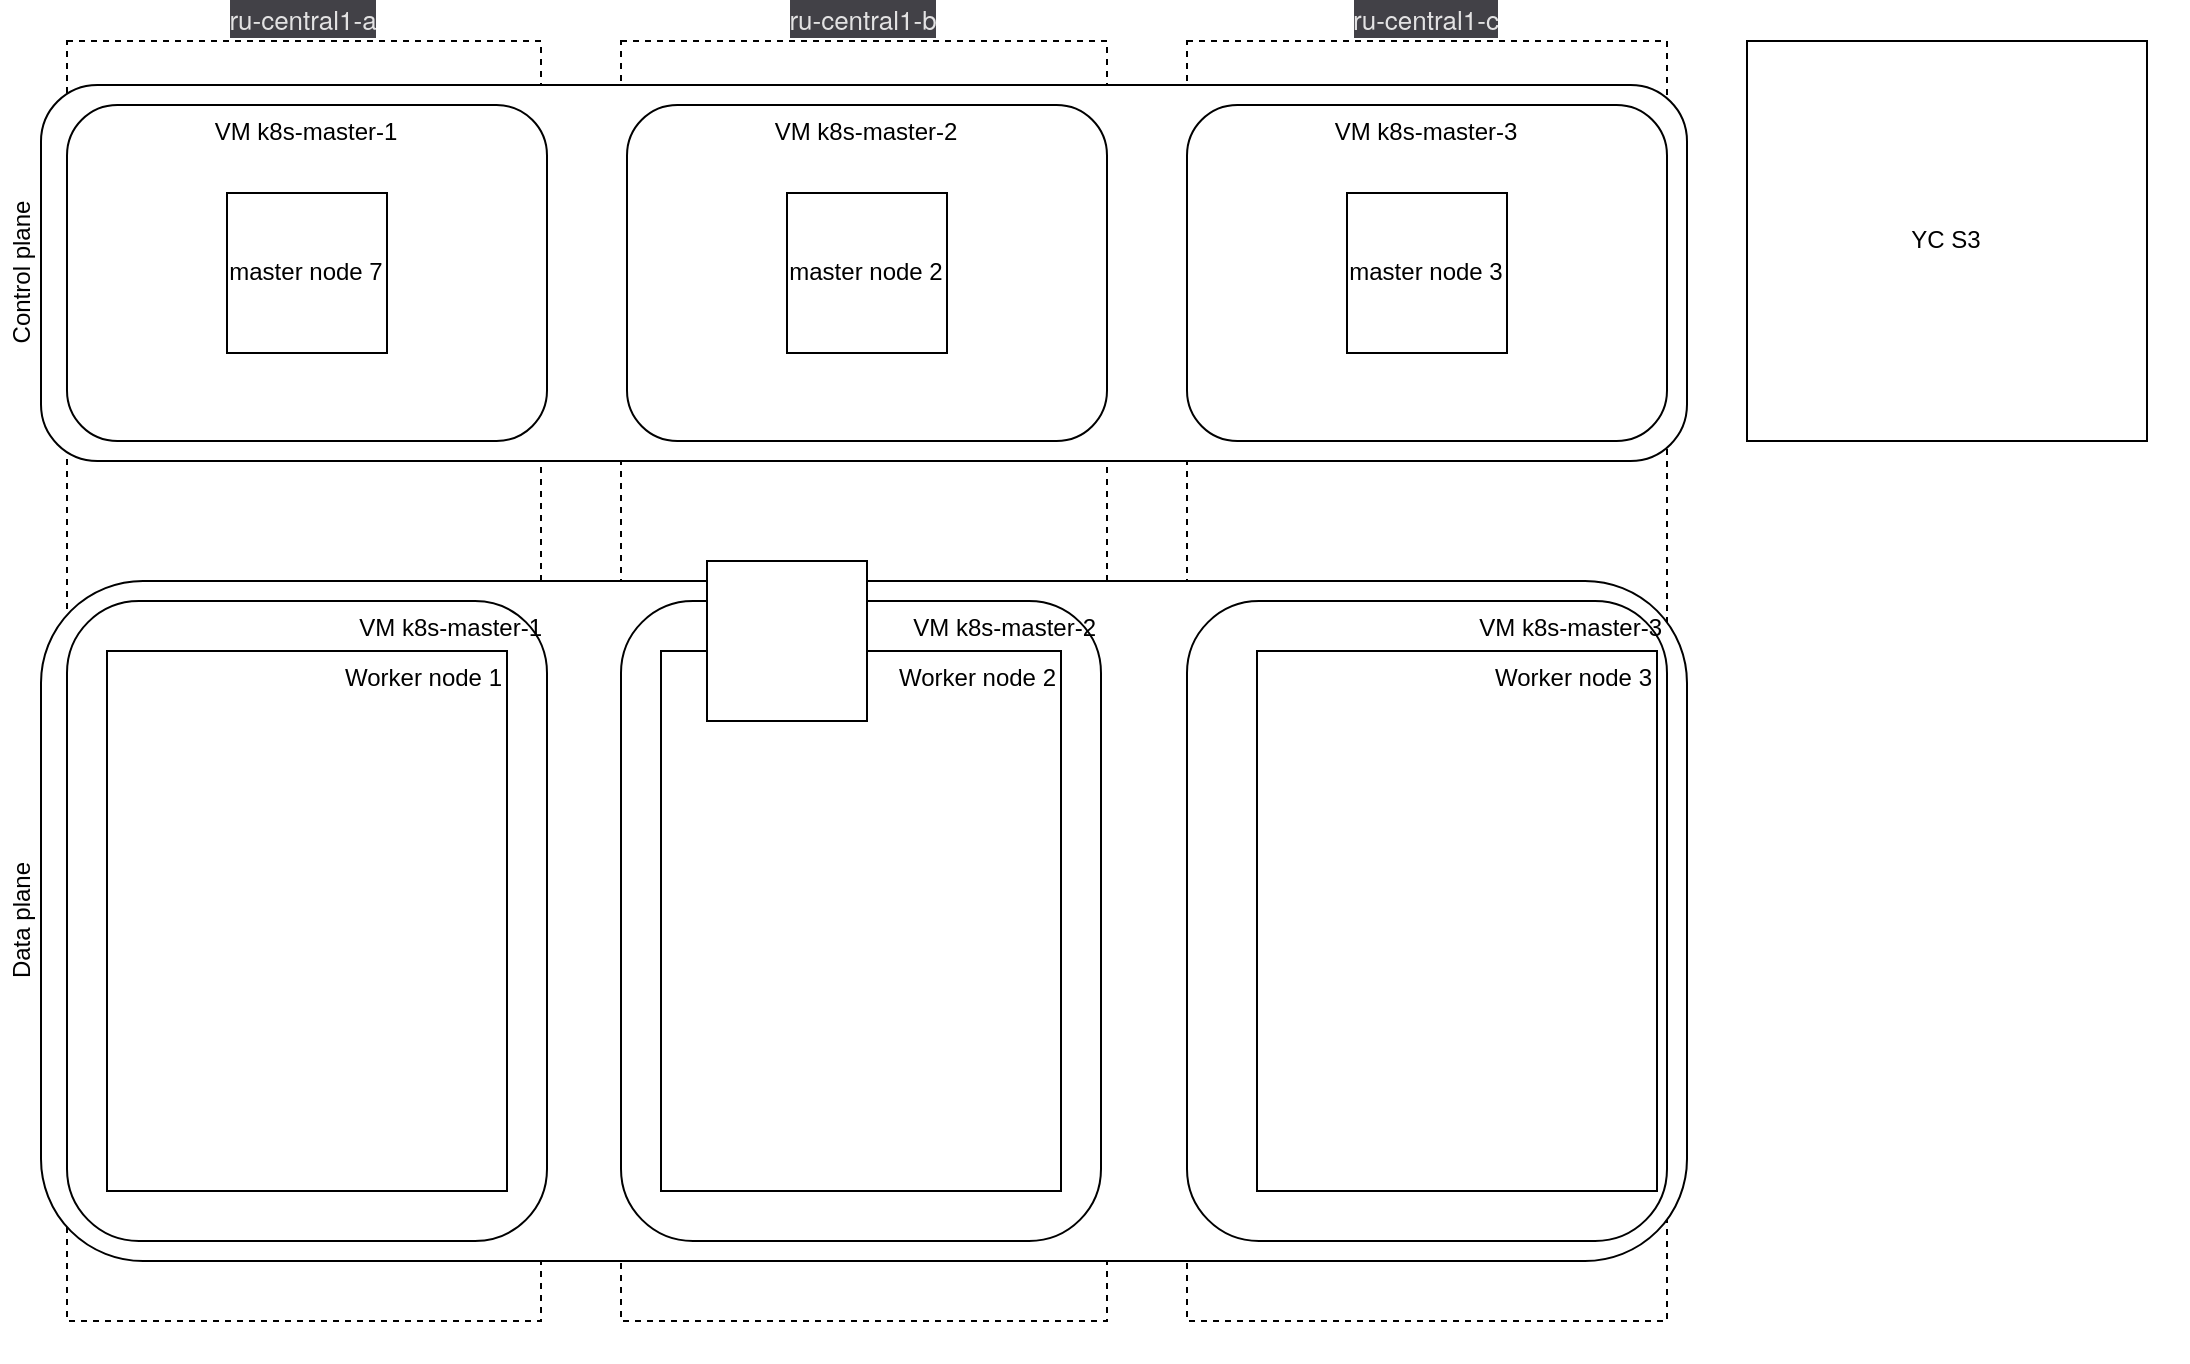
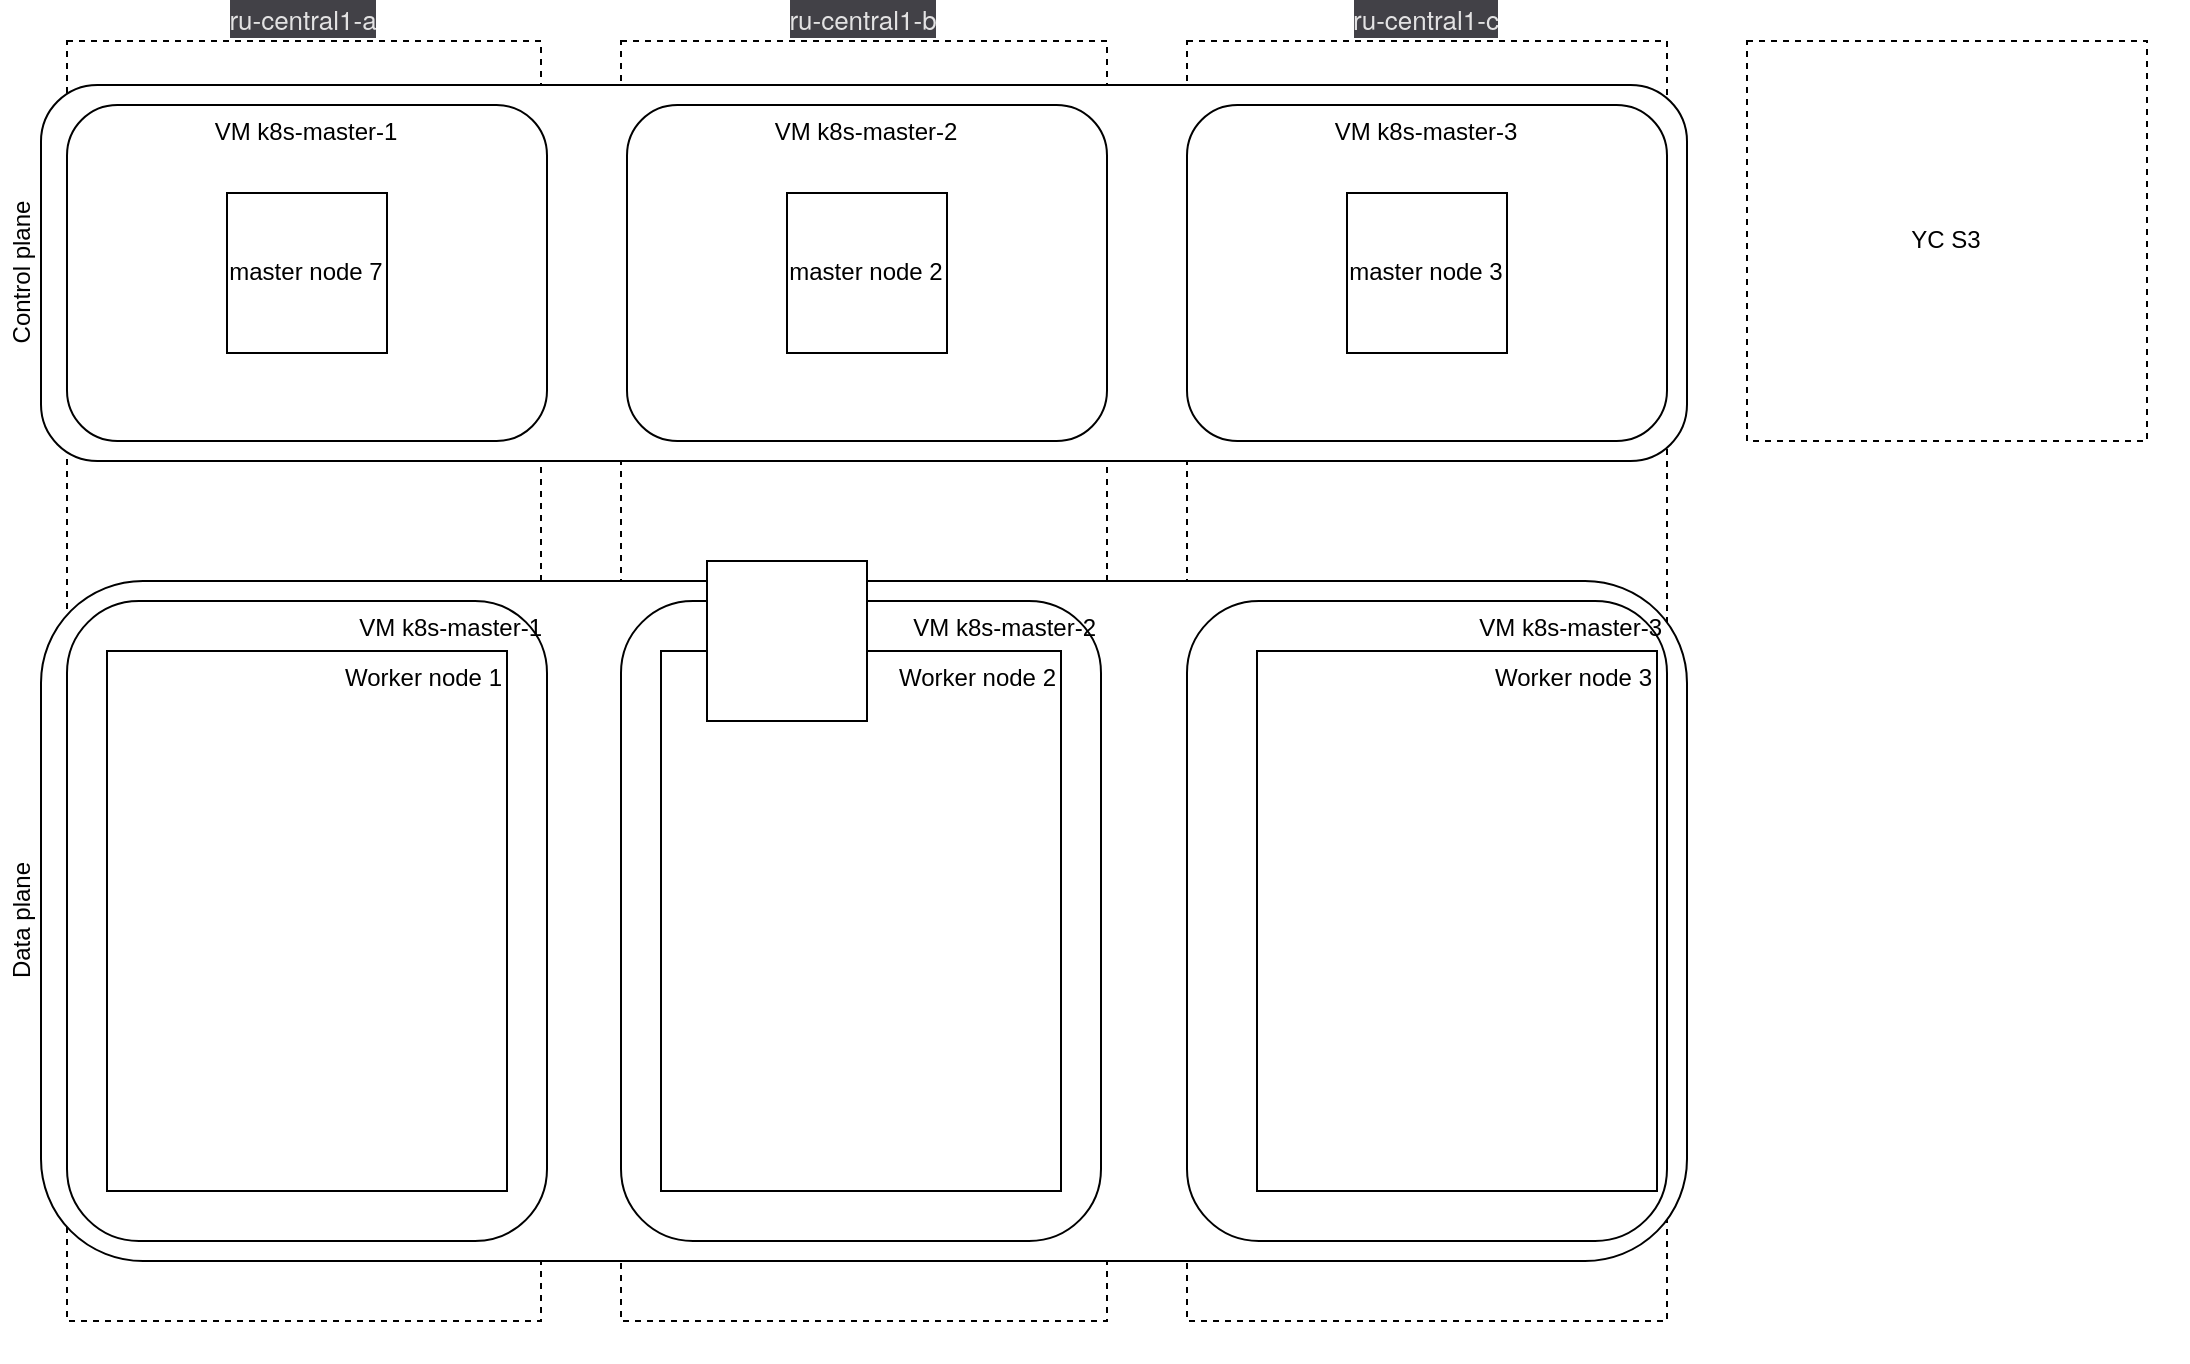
node "YC S3": style solid -> dashed
